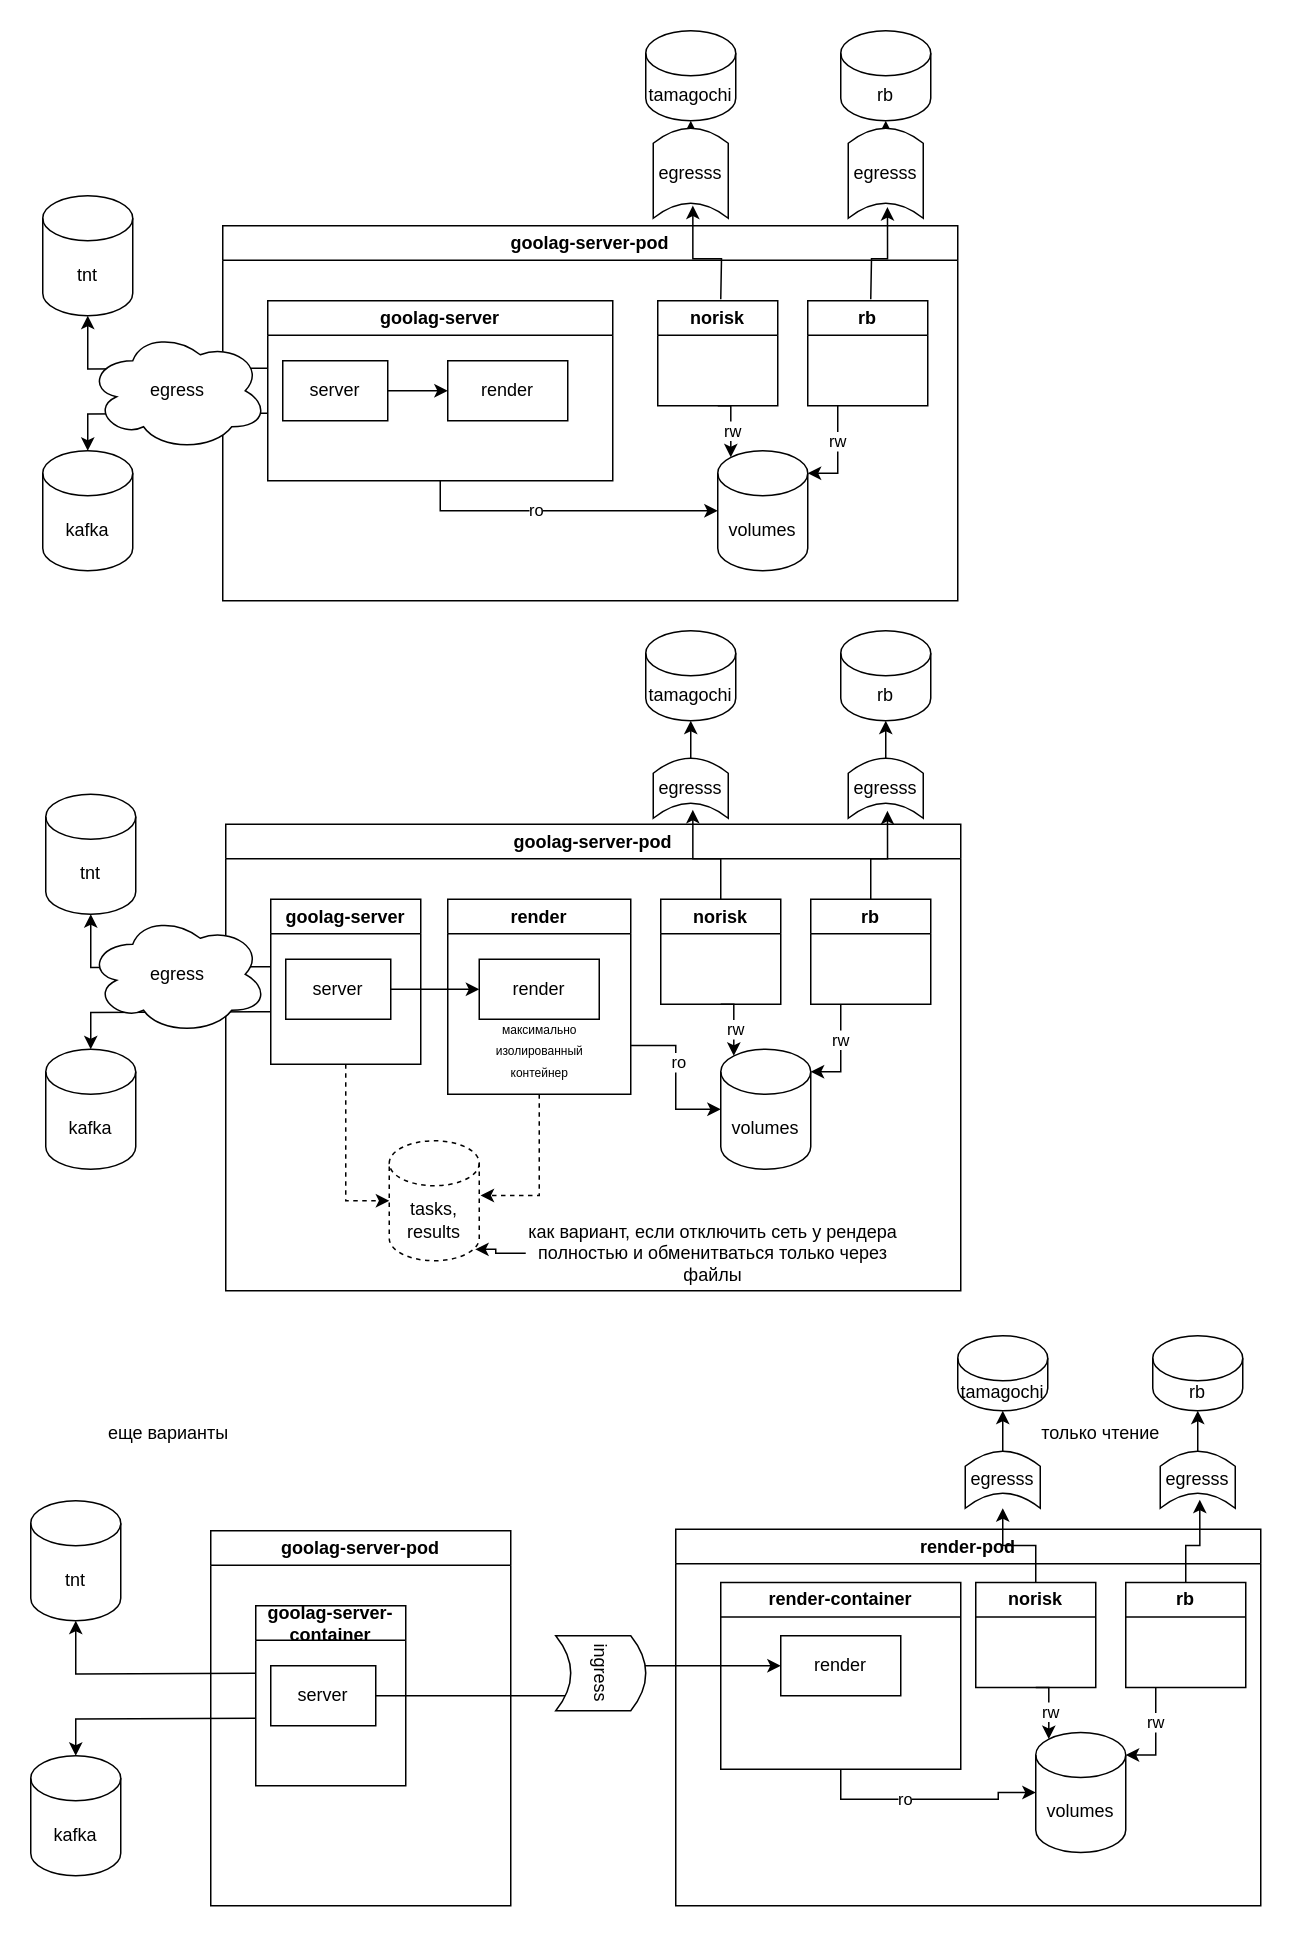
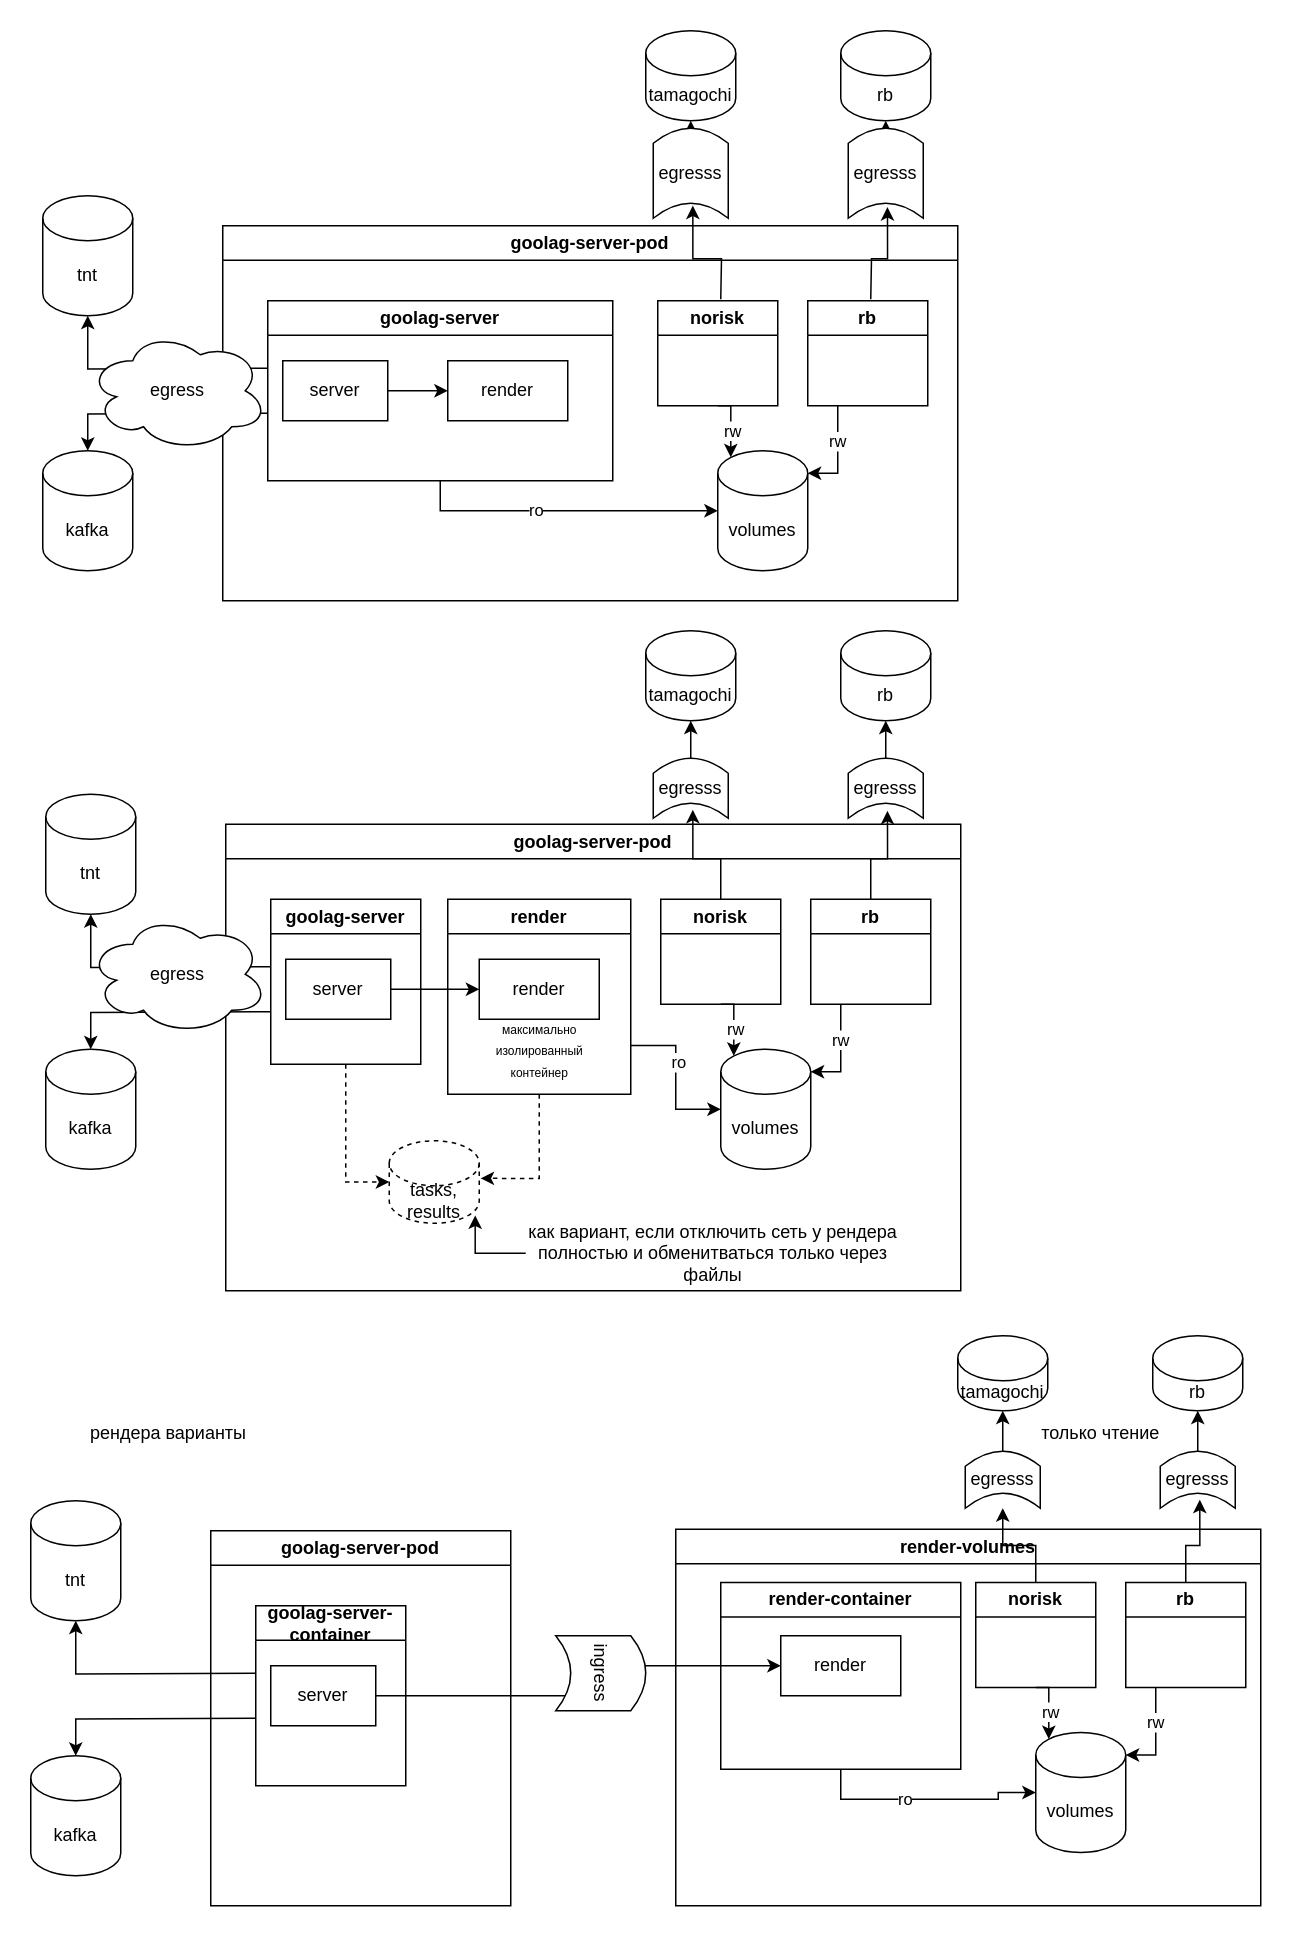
node "tasks, results": size 90x120 -> 90x83
node "еще варианты": label "еще варианты" -> "рендера варианты"
node "render-pod": label "render-pod" -> "render-volumes"
